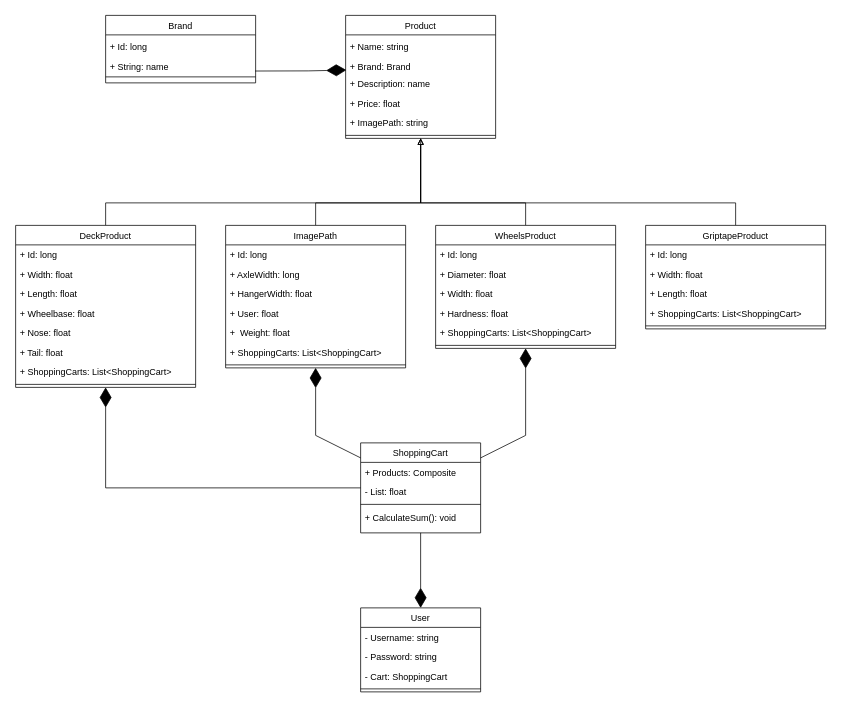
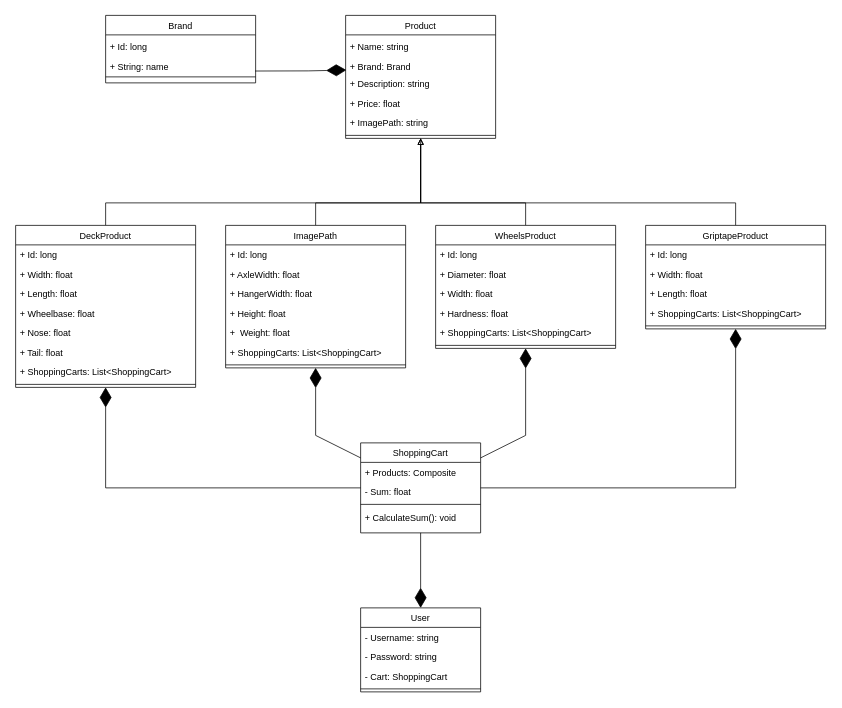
node "+ Description: name": label "+ Description: name" -> "+ Description: string"
node "+ AxleWidth: long": label "+ AxleWidth: long" -> "+ AxleWidth: float"
node "+ User: float": label "+ User: float" -> "+ Height: float"
edge "ShoppingCart" -> "GriptapeProduct": added
node "- List: float": label "- List: float" -> "- Sum: float"
